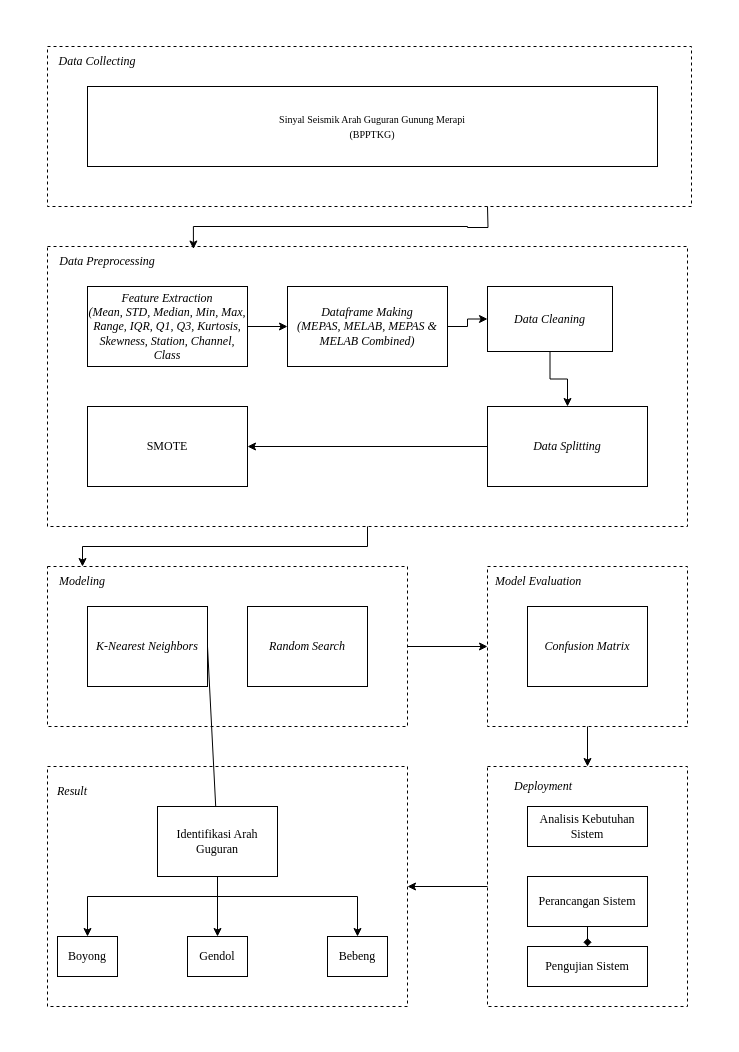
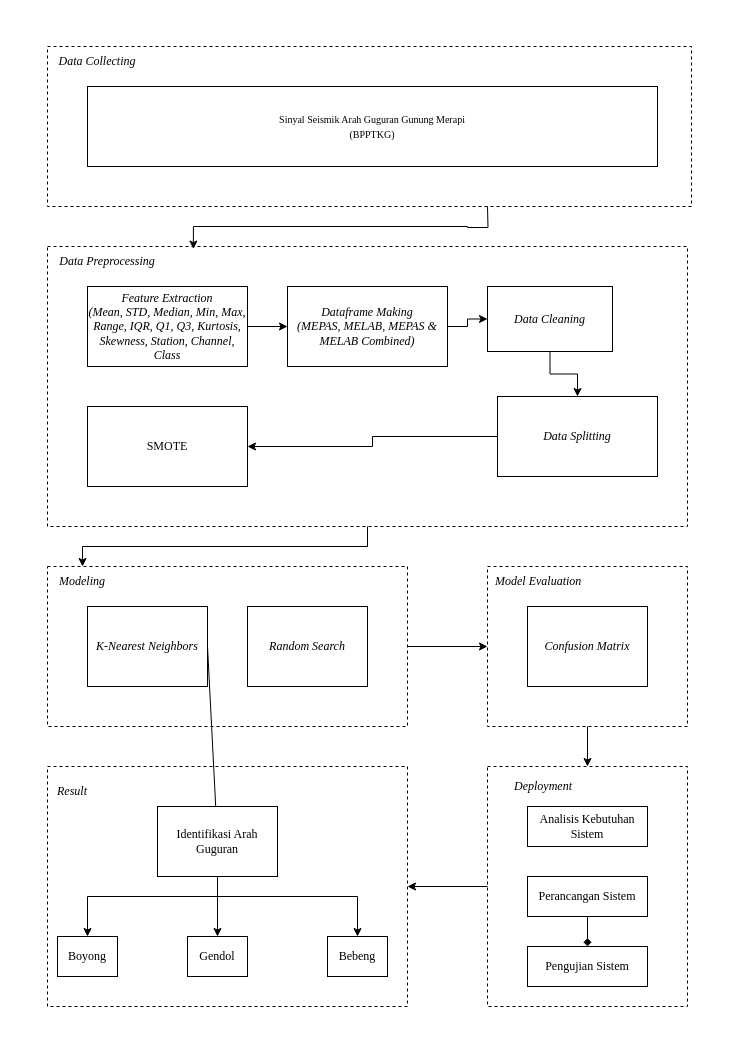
node "Data Splitting": moved (568, 447) -> (578, 437)
node "Perancangan Sistem": size 120x50 -> 120x40
